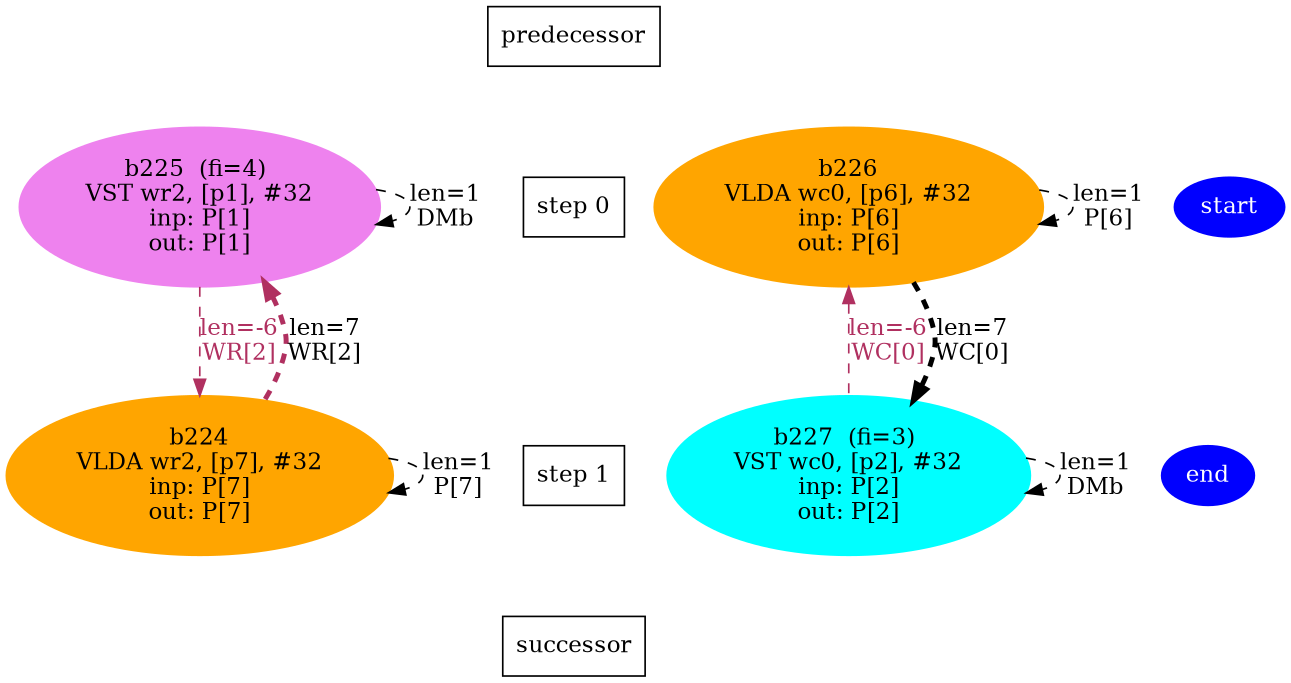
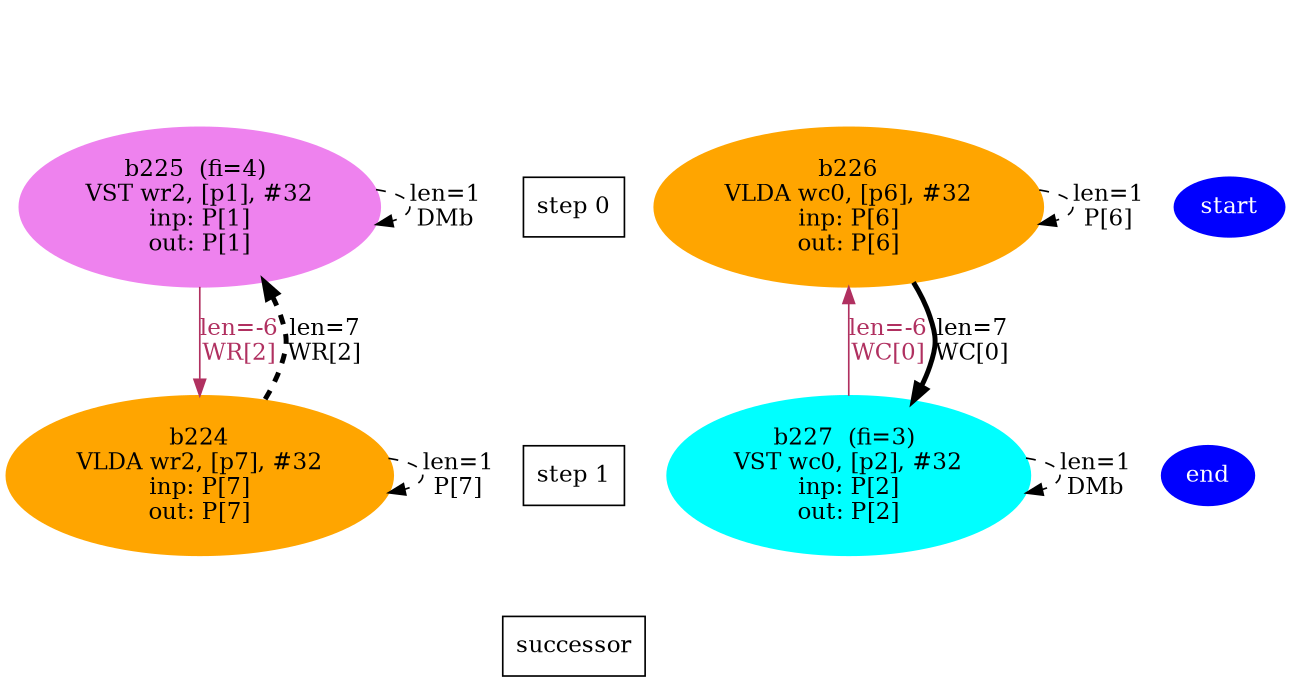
node "predecessor": removed
edge "b225  (fi=4) VST wr2, [p1], #32 inp: P[1] out: P[1]" -> "b224 VLDA wr2, [p7], #32 inp: P[7] out: P[7]": style dashed -> solid
edge "b226 VLDA wc0, [p6], #32 inp: P[6] out: P[6]" -> "b227  (fi=3) VST wc0, [p2], #32 inp: P[2] out: P[2]": style dashed -> solid
edge "b224 VLDA wr2, [p7], #32 inp: P[7] out: P[7]" -> "b225  (fi=4) VST wr2, [p1], #32 inp: P[1] out: P[1]": color maroon -> black
edge "b227  (fi=3) VST wc0, [p2], #32 inp: P[2] out: P[2]" -> "b226 VLDA wc0, [p6], #32 inp: P[6] out: P[6]": style dashed -> solid
